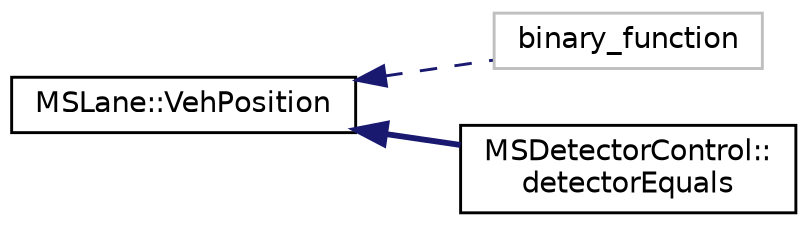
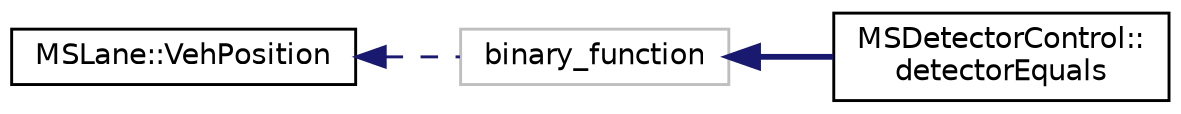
edge "MSDetectorControl:: detectorEquals" -> "MSLane::VehPosition": now "MSDetectorControl:: detectorEquals" -> "binary_function"
